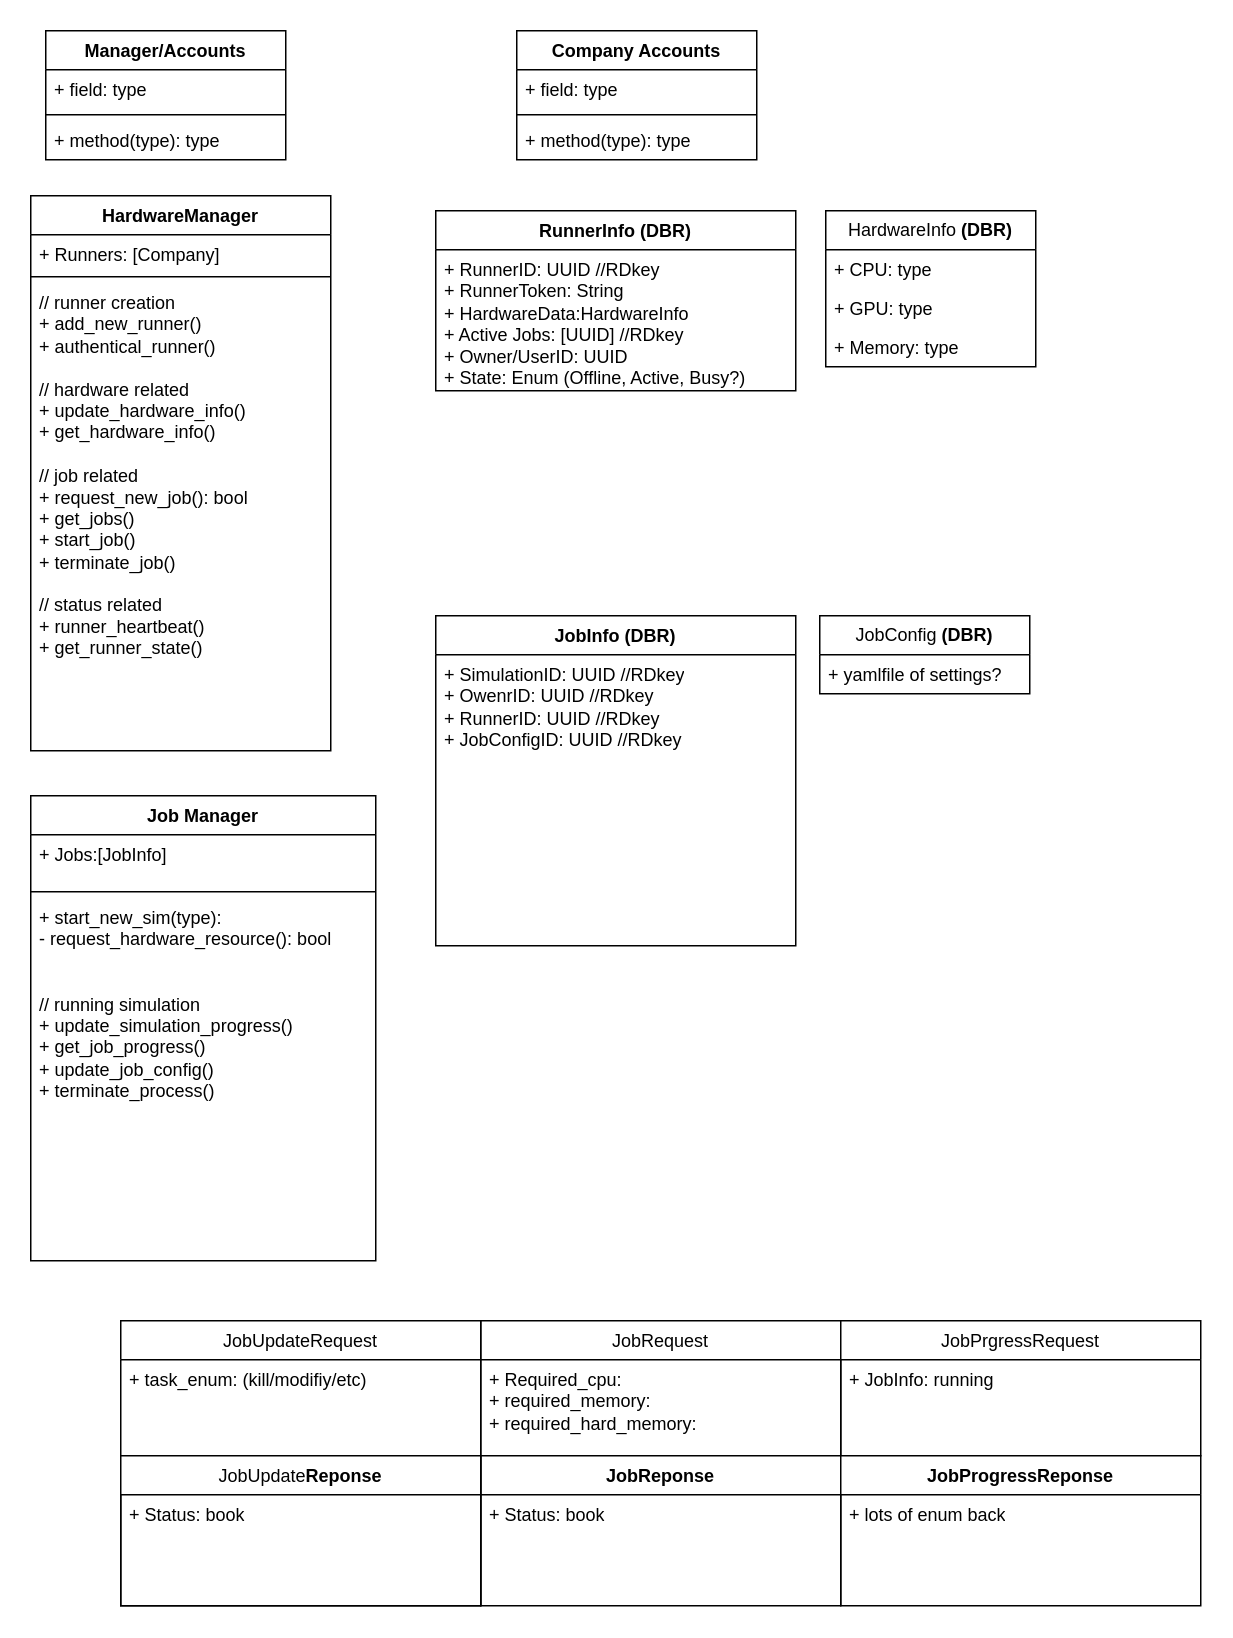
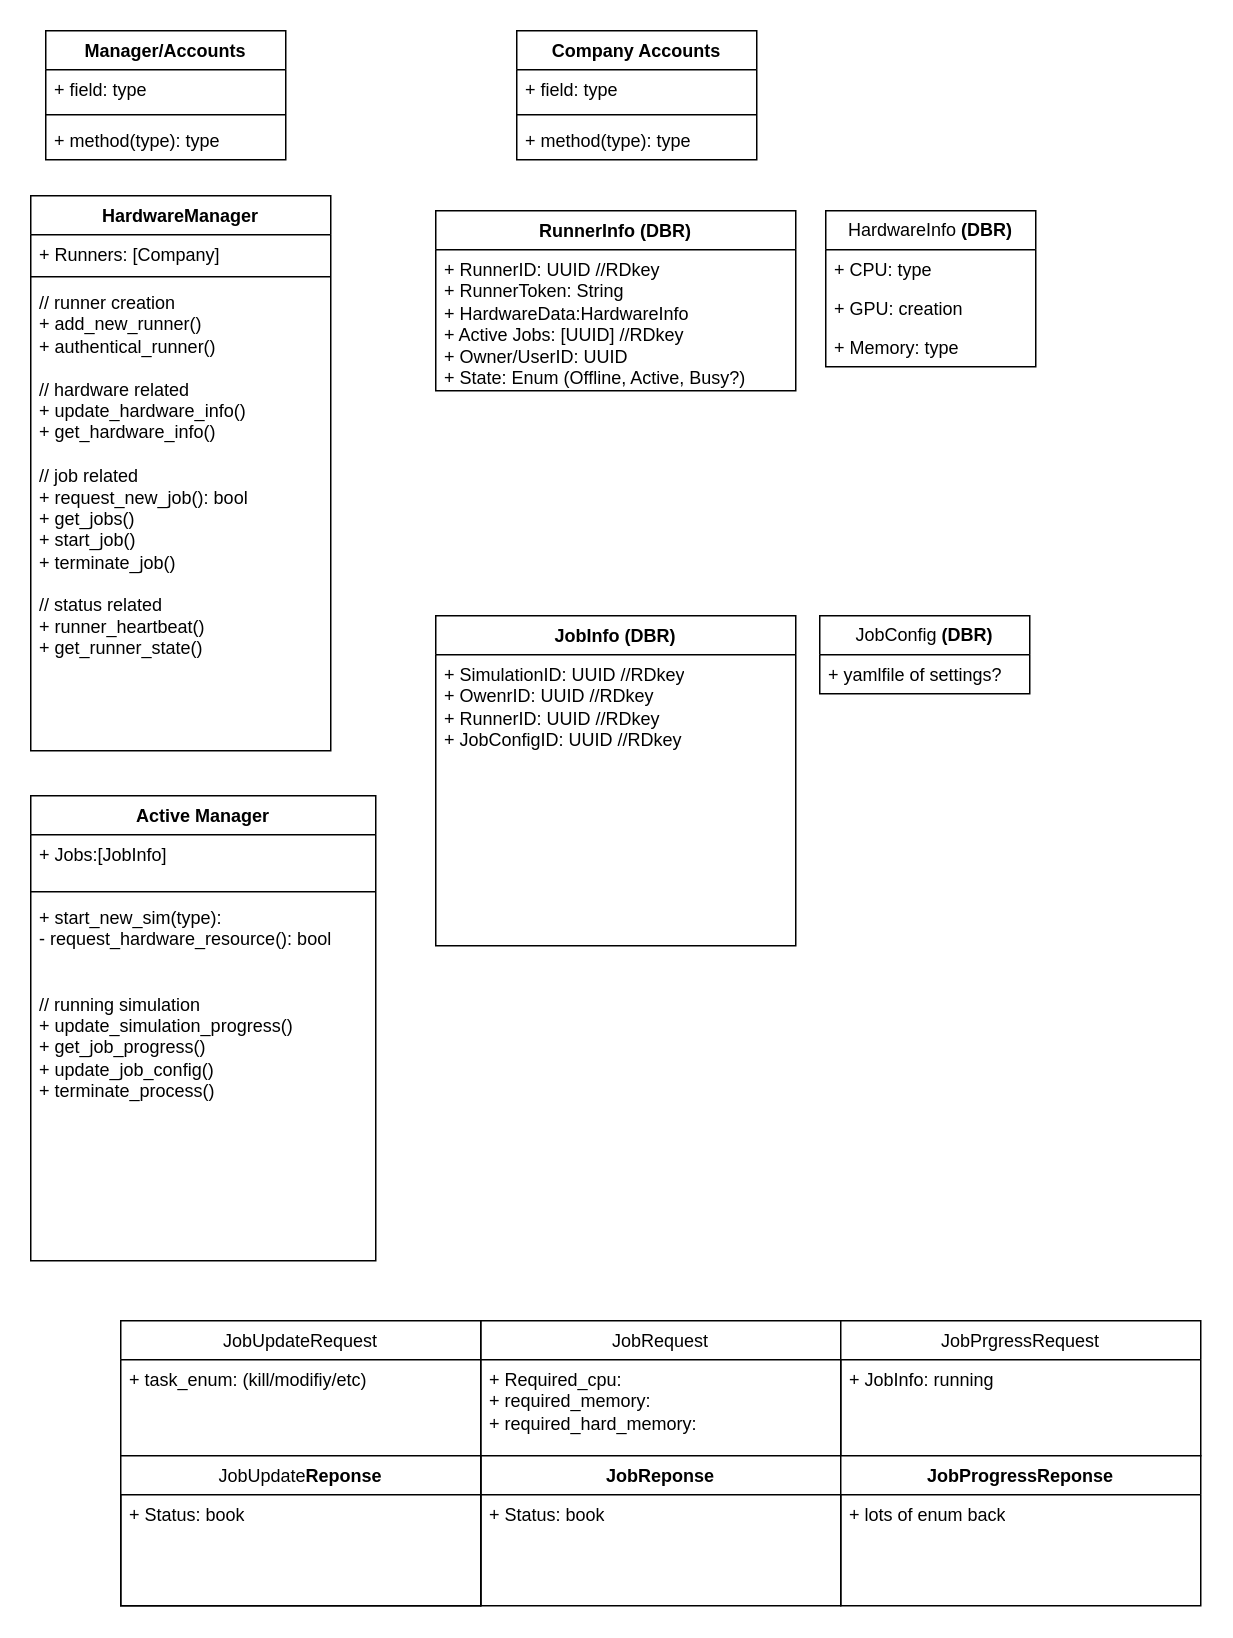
node "+ GPU: type": label "+ GPU: type" -> "+ GPU: creation"
node "Job Manager": label "Job Manager" -> "Active Manager"
